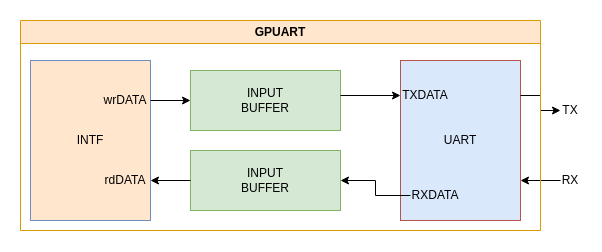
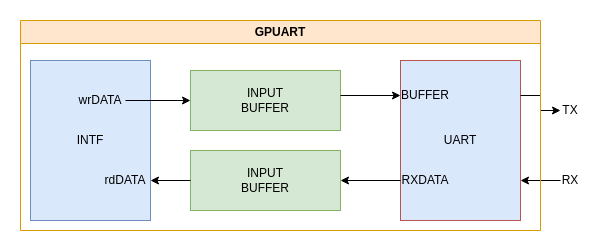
node "TXDATA": label "TXDATA" -> "BUFFER"
node "wrDATA": moved (126, 101) -> (101, 101)
node "INTF": fillcolor #ffe6cc -> #dae8fc
node "RXDATA": moved (436, 196) -> (426, 181)
